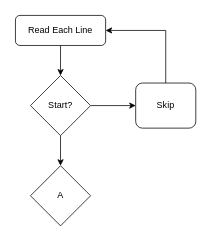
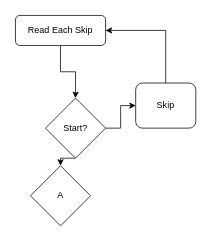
node "Read Each Line": label "Read Each Line" -> "Read Each Skip"
node "Start?": moved (60, 105) -> (75, 128)
